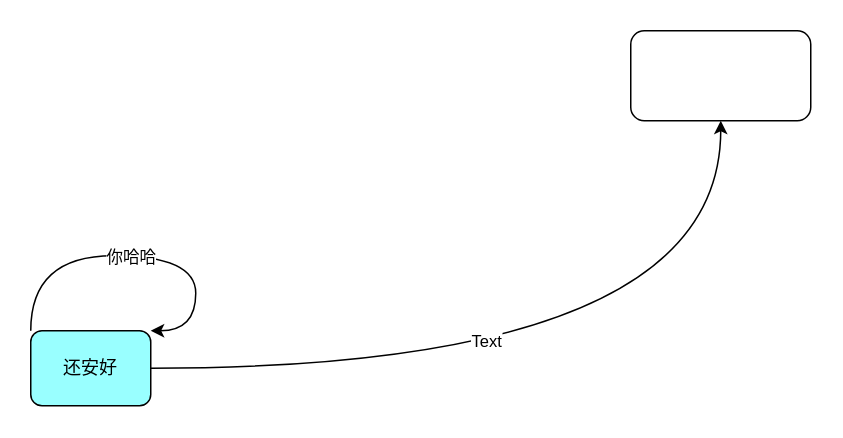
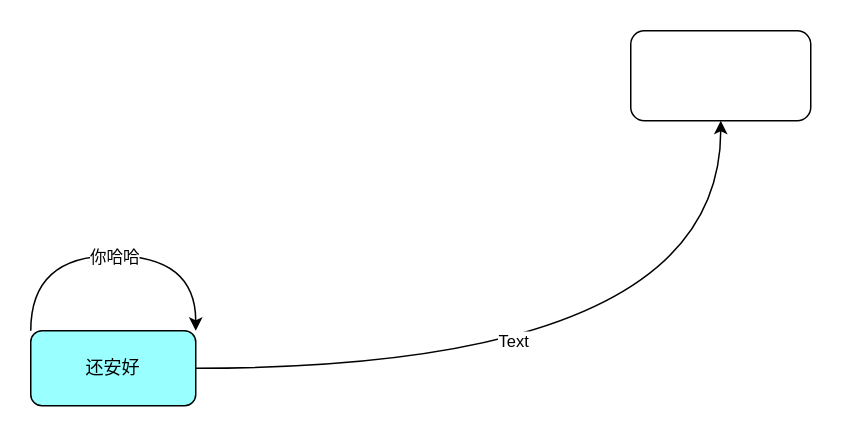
node "还安好": size 120x75 -> 165x75
